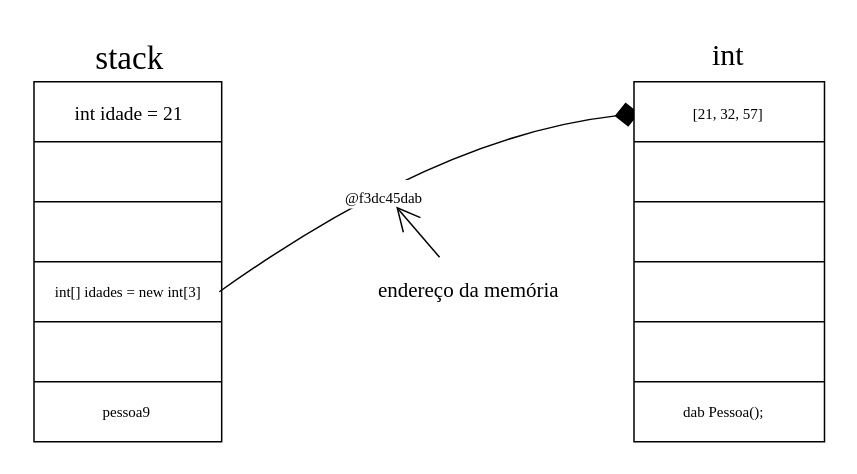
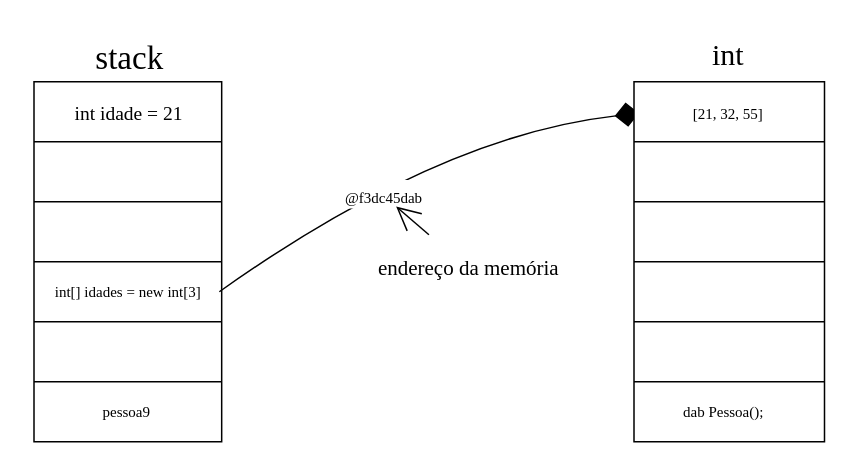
node "[21, 32, 57]": label "[21, 32, 57]" -> "[21, 32, 55]"
node "endereço da memória": moved (469, 292) -> (469, 269)
